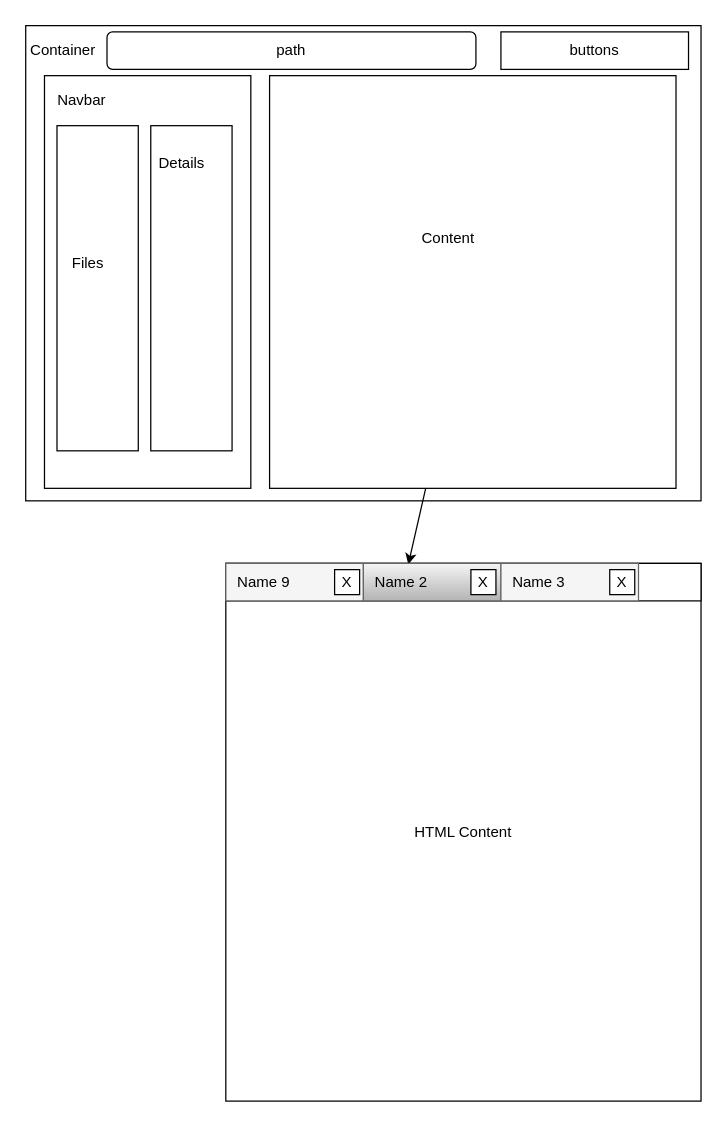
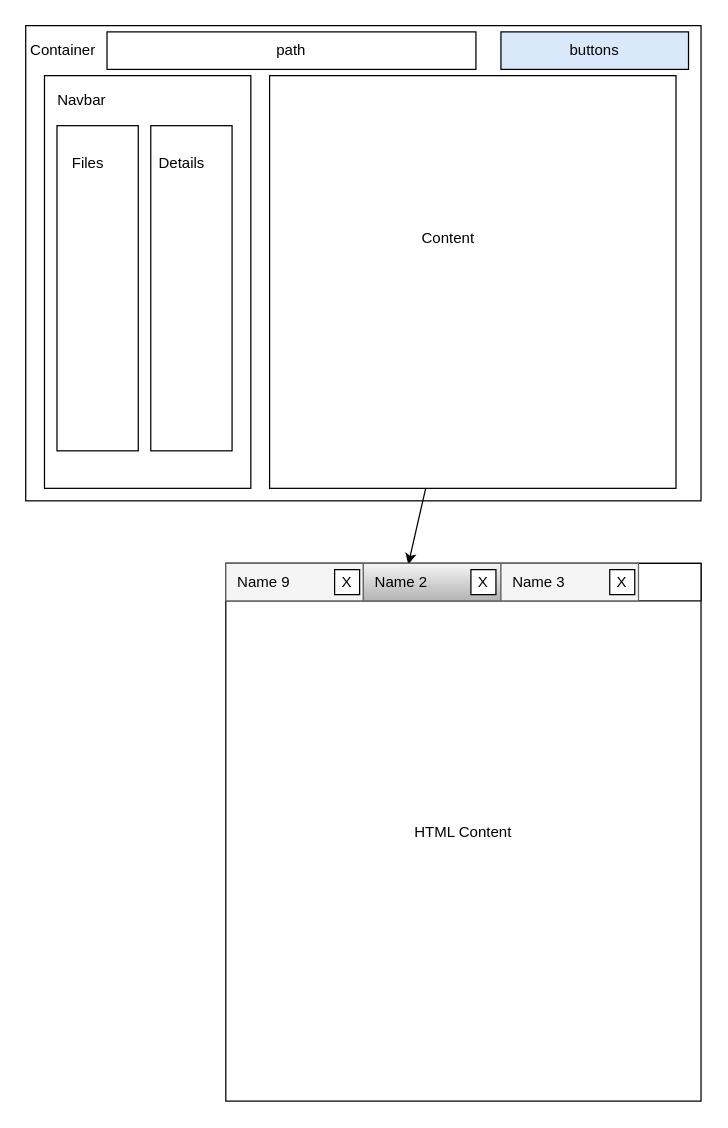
node "path": shape rounded rectangle -> rectangle
node "buttons": fillcolor #ffffff -> #dae8fc
node "Files": moved (88, 263) -> (88, 163)
